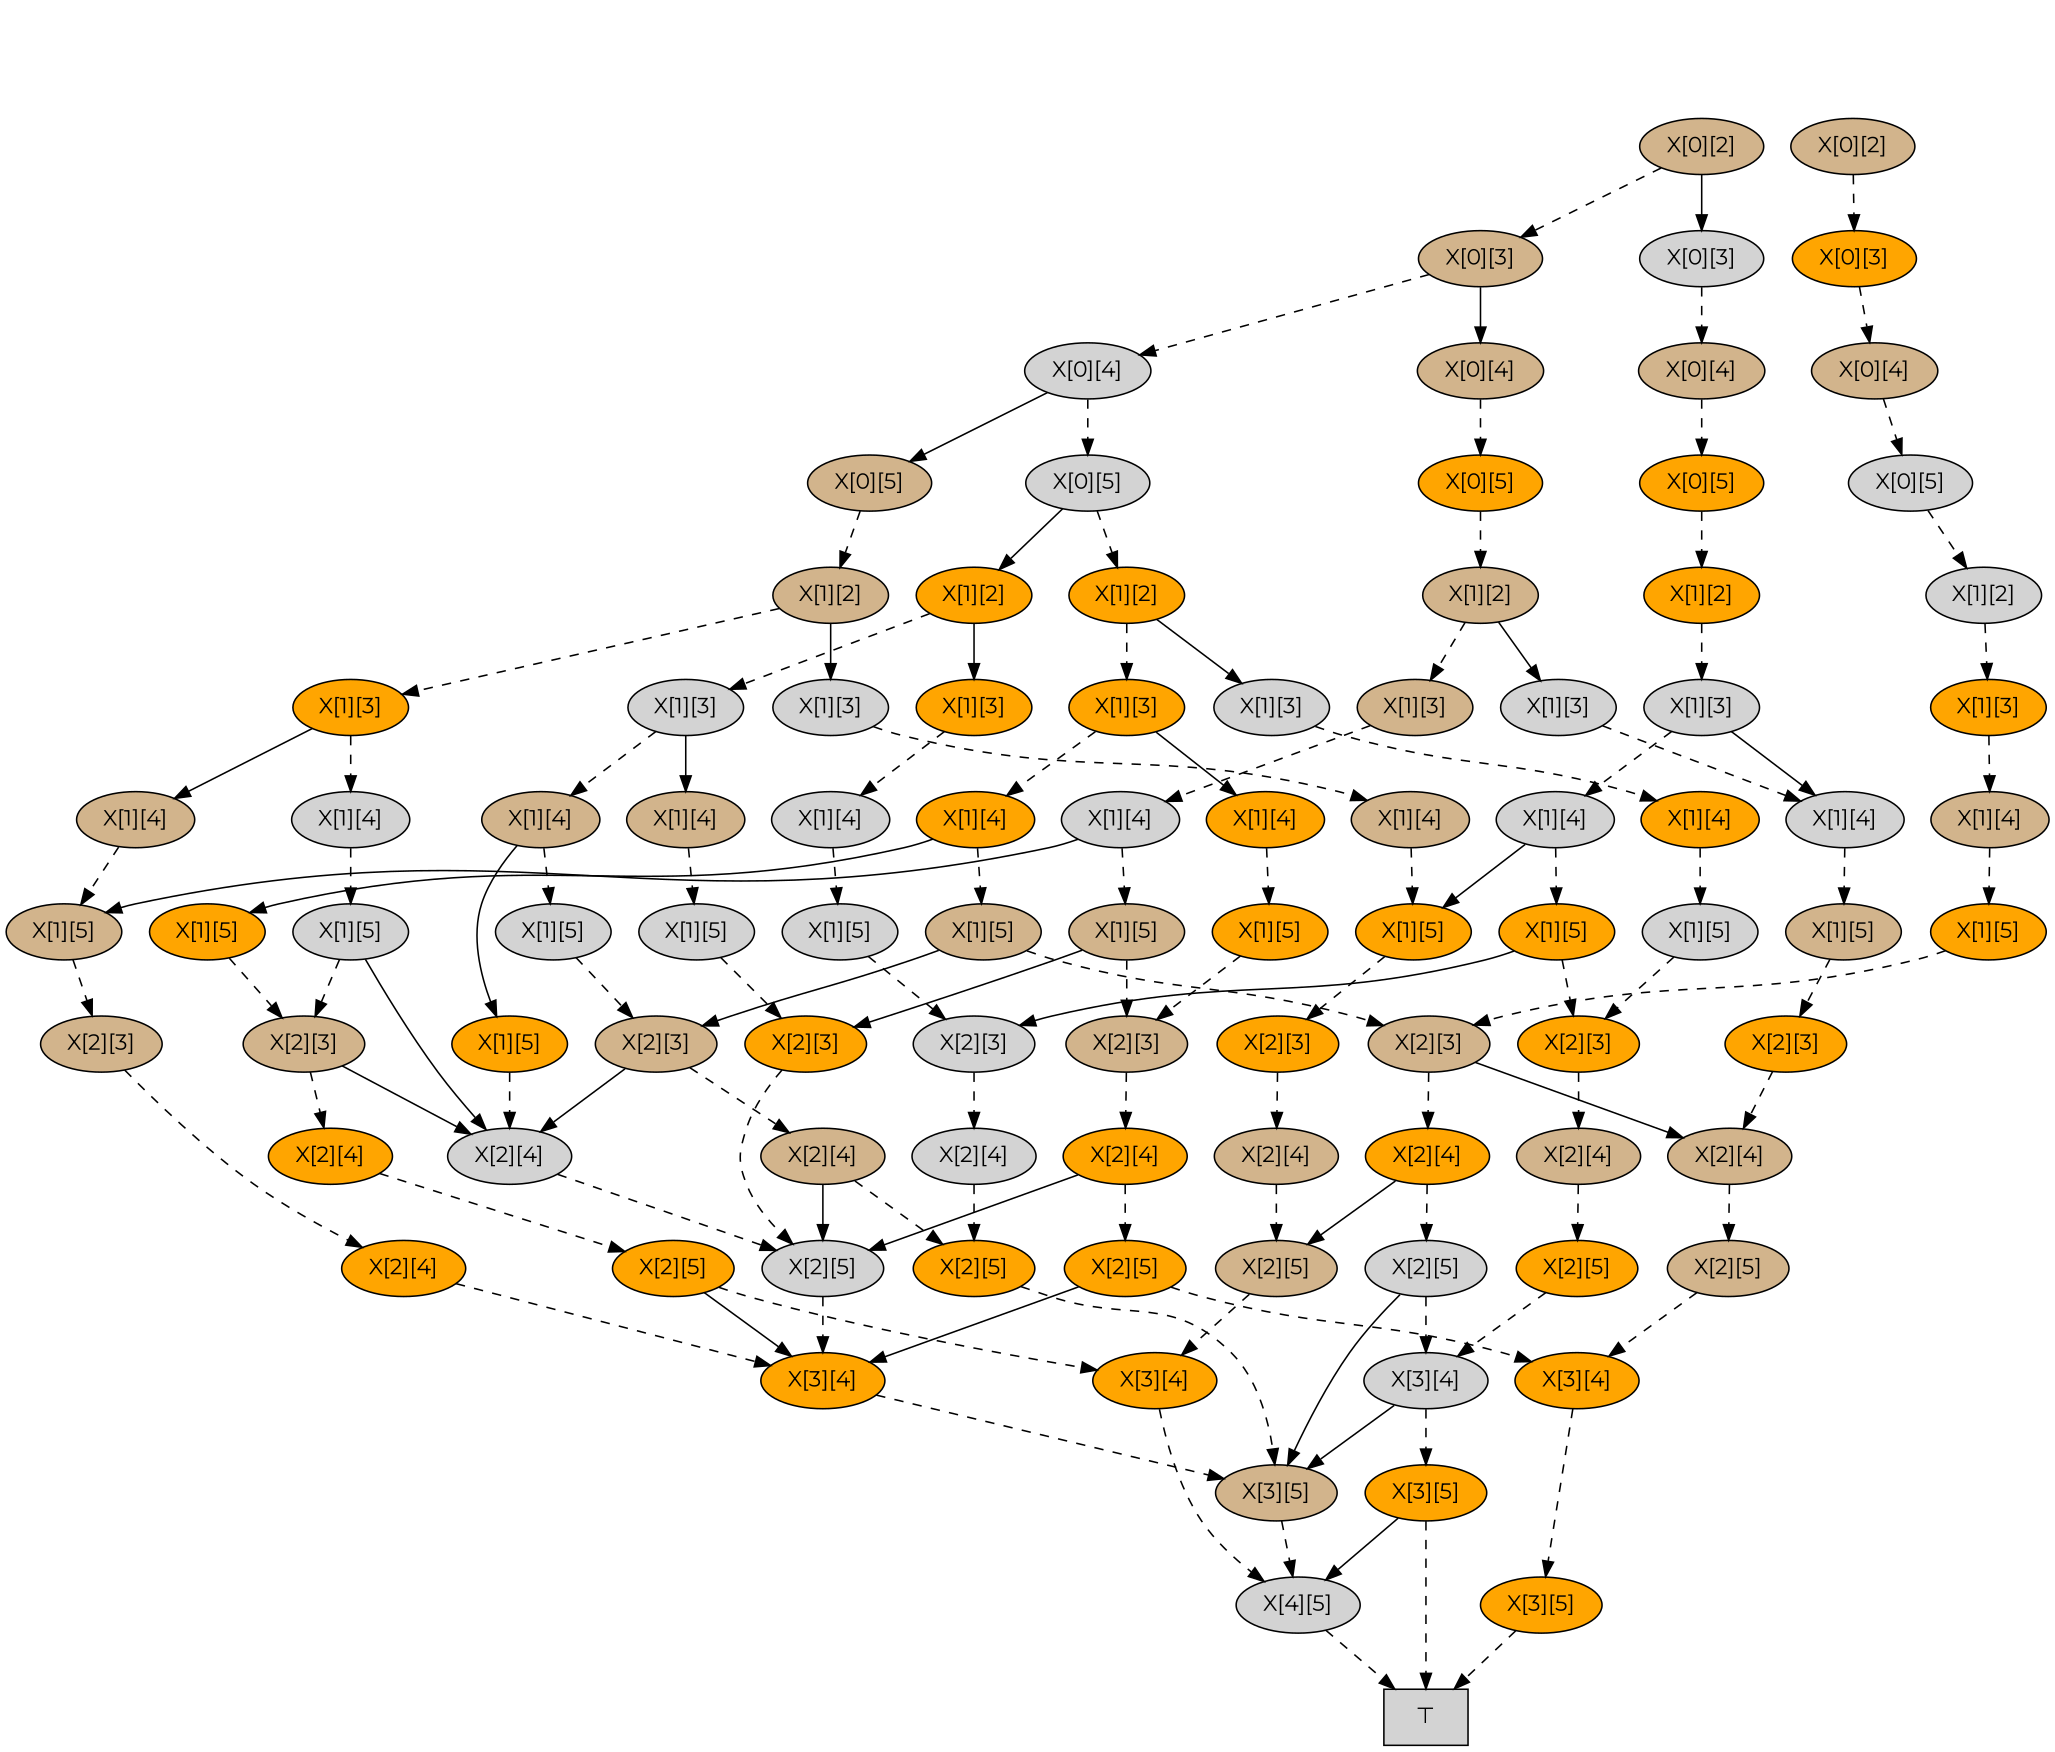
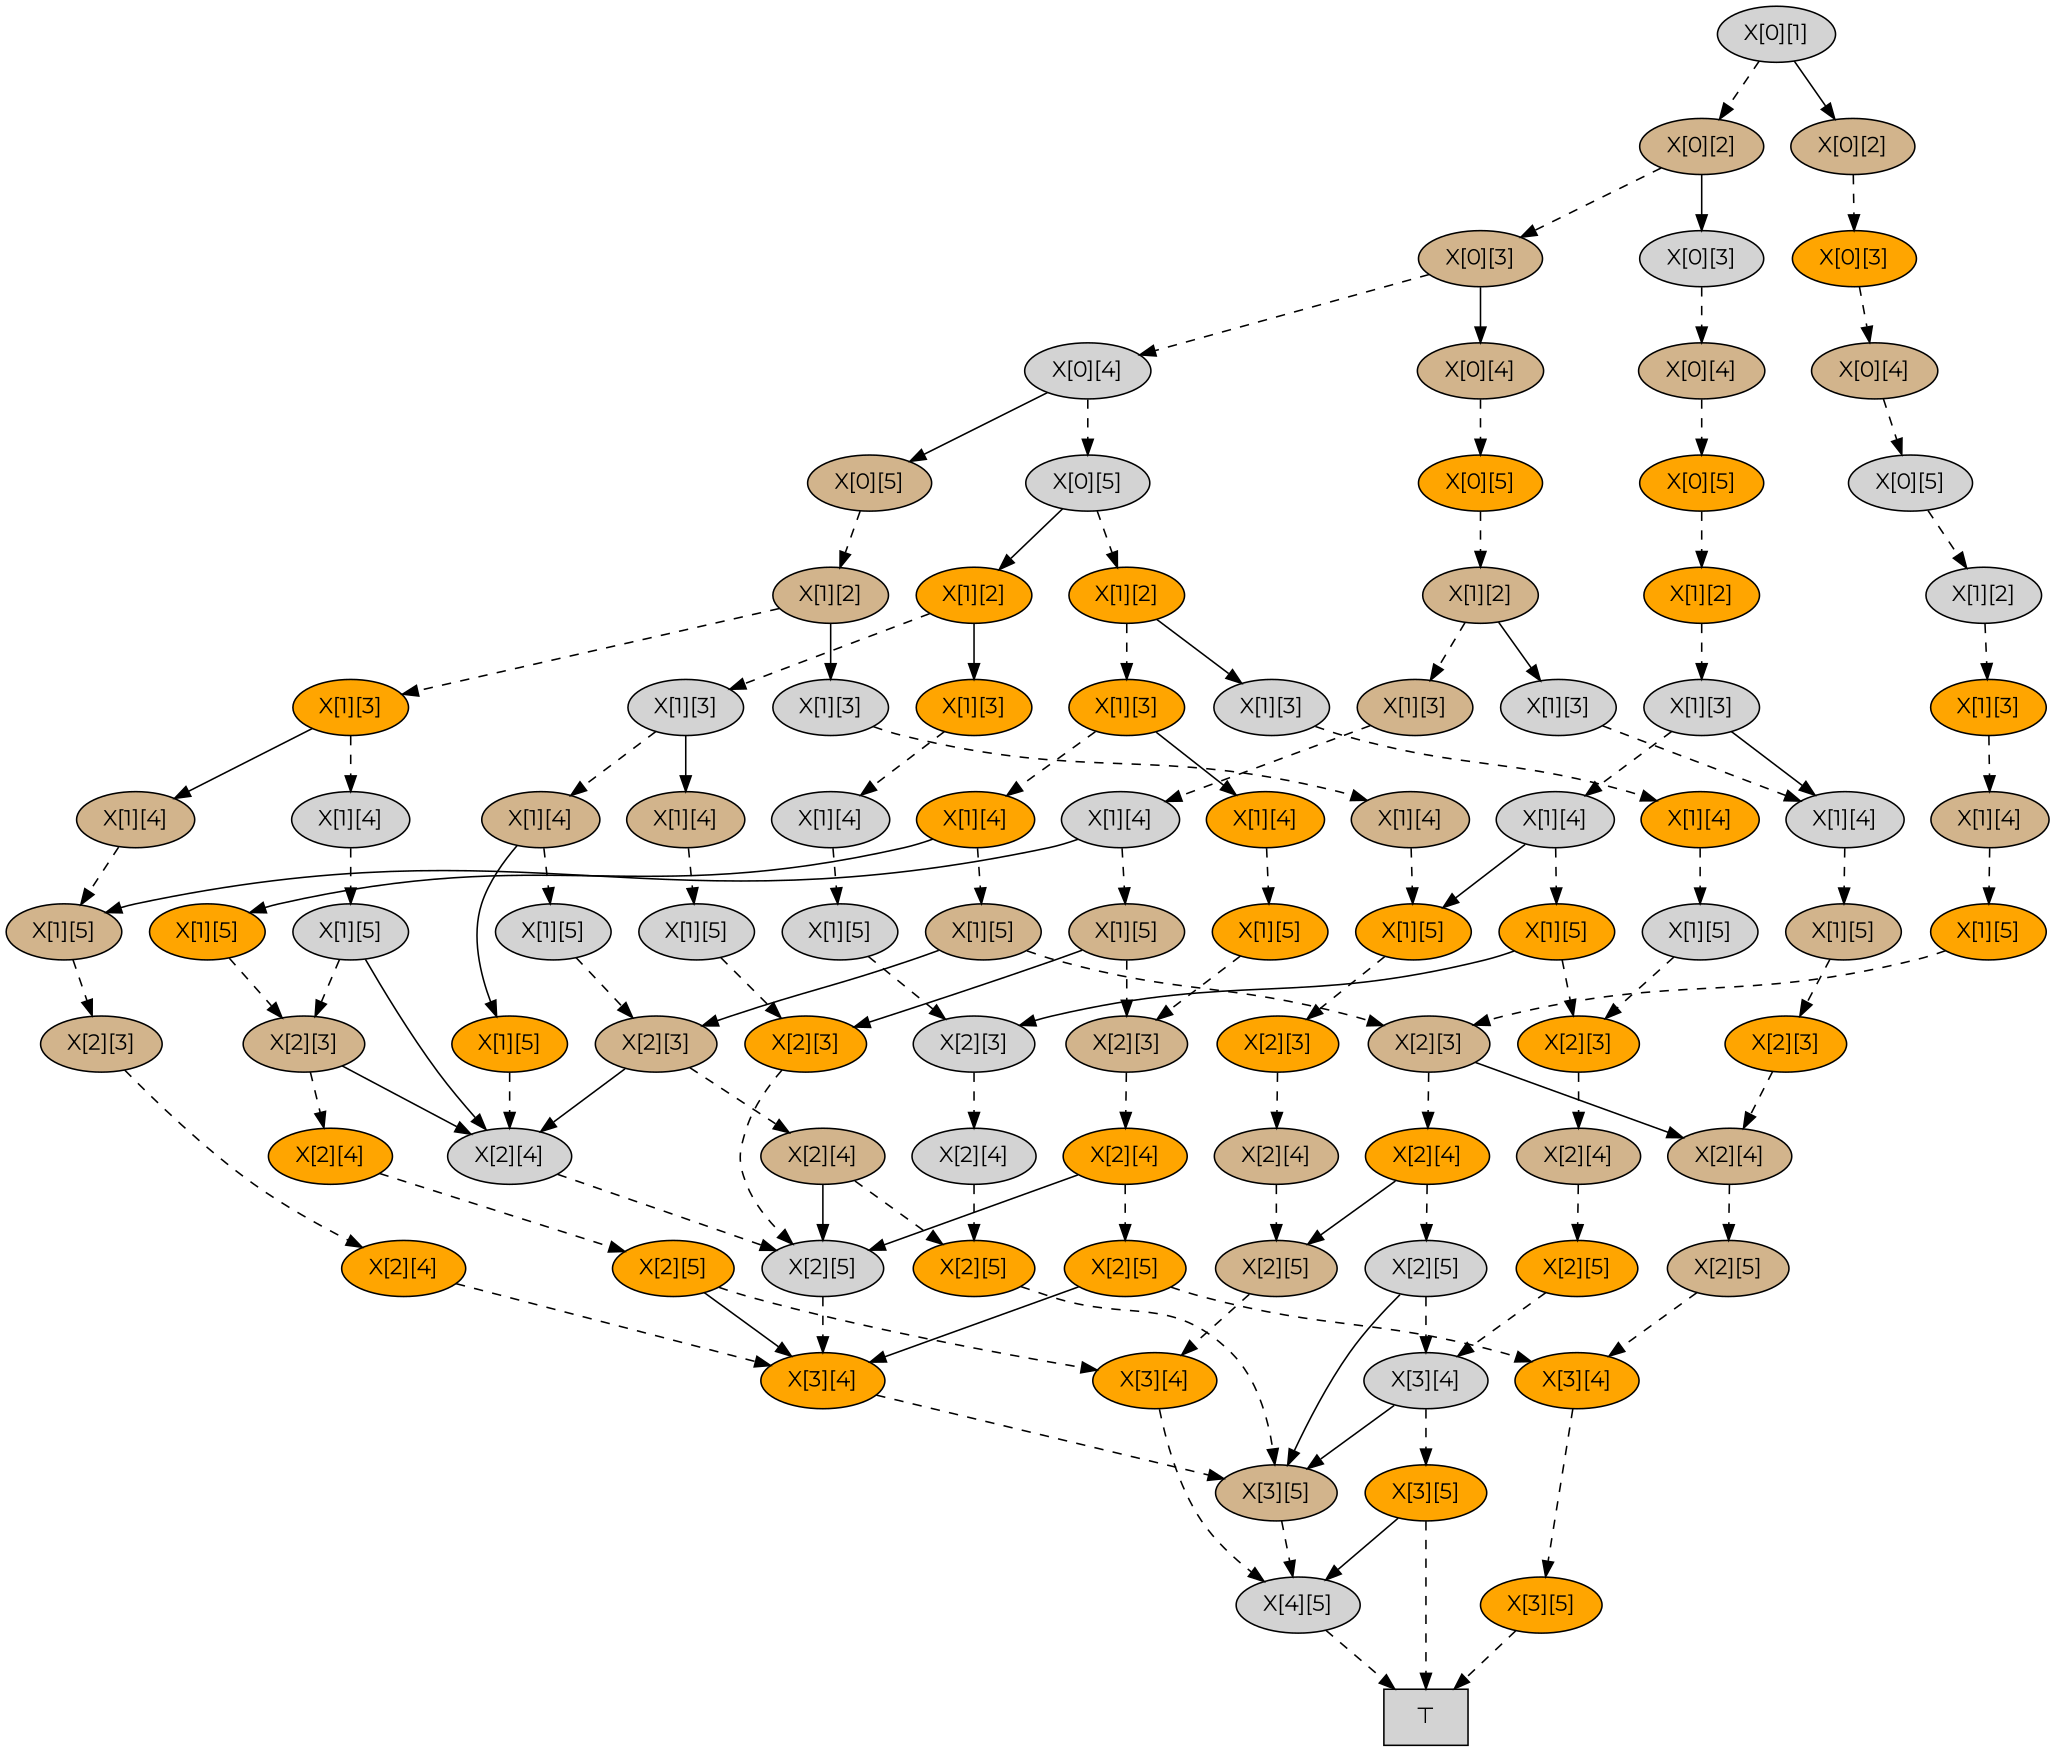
node "X[0][1]": added
